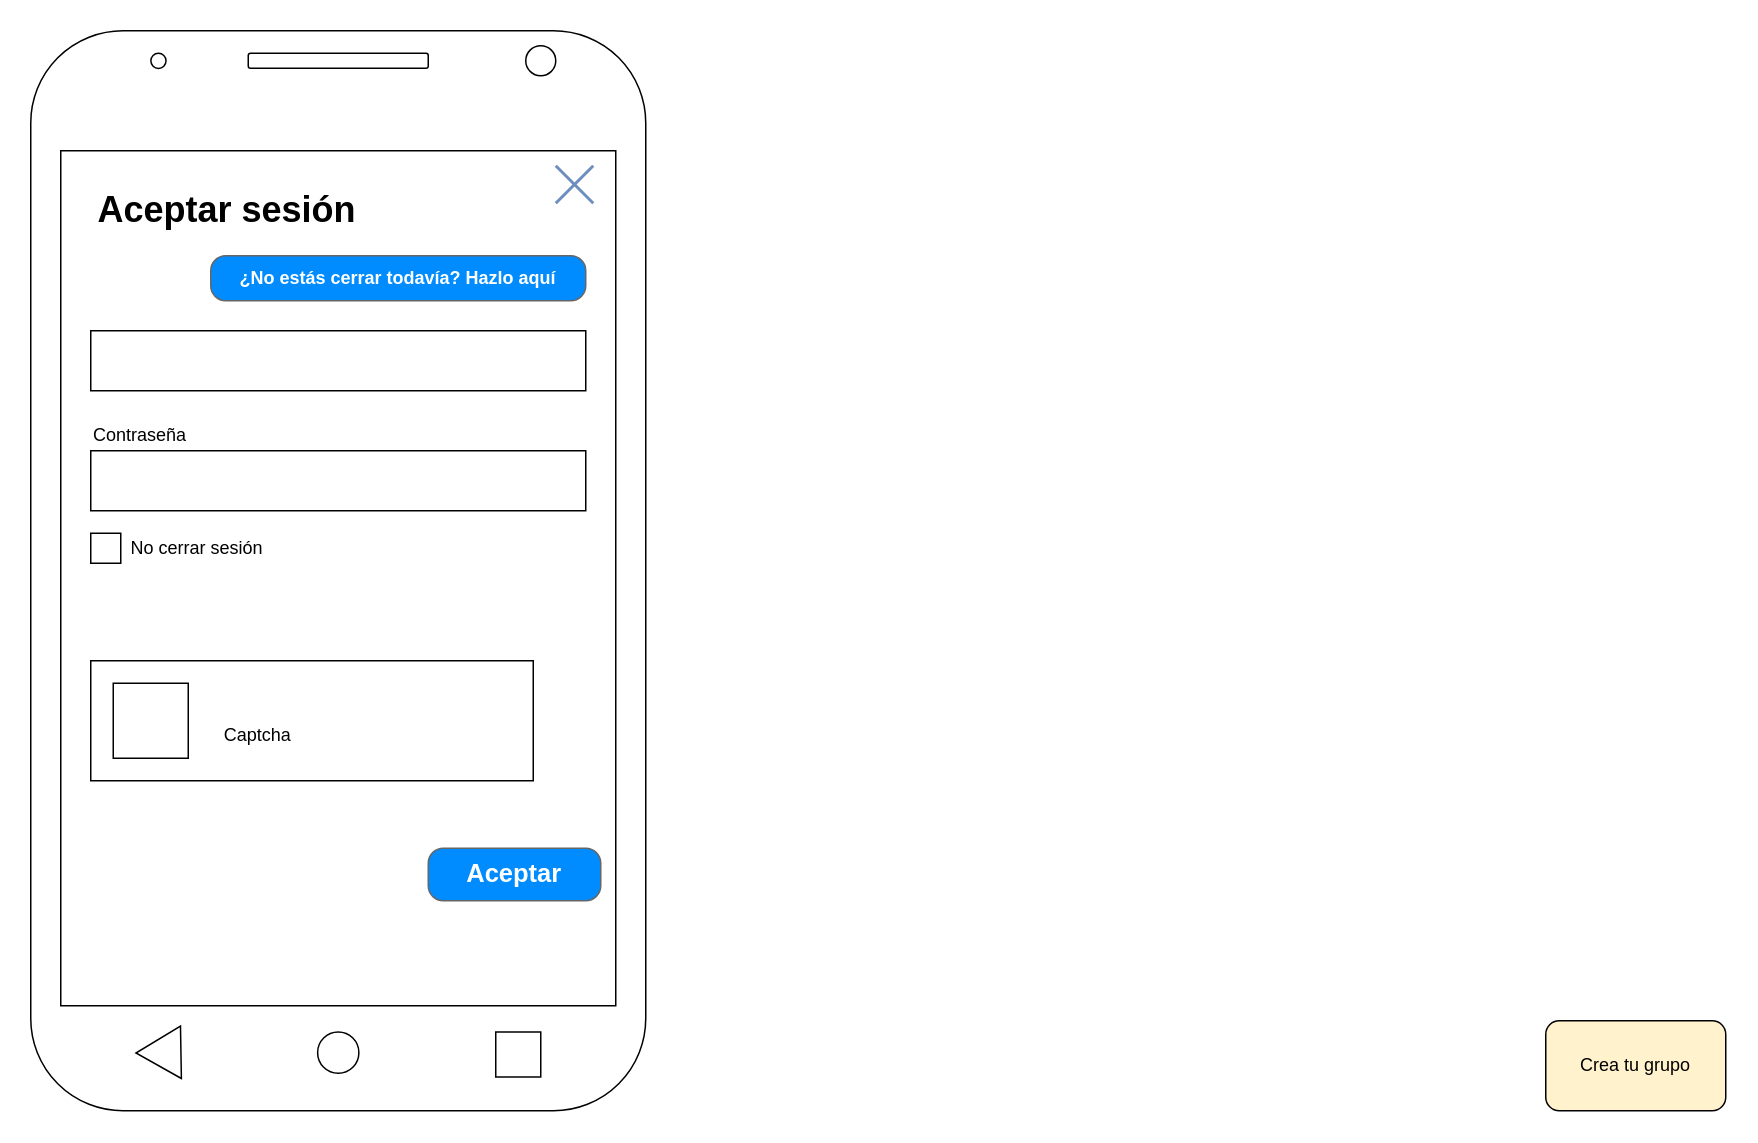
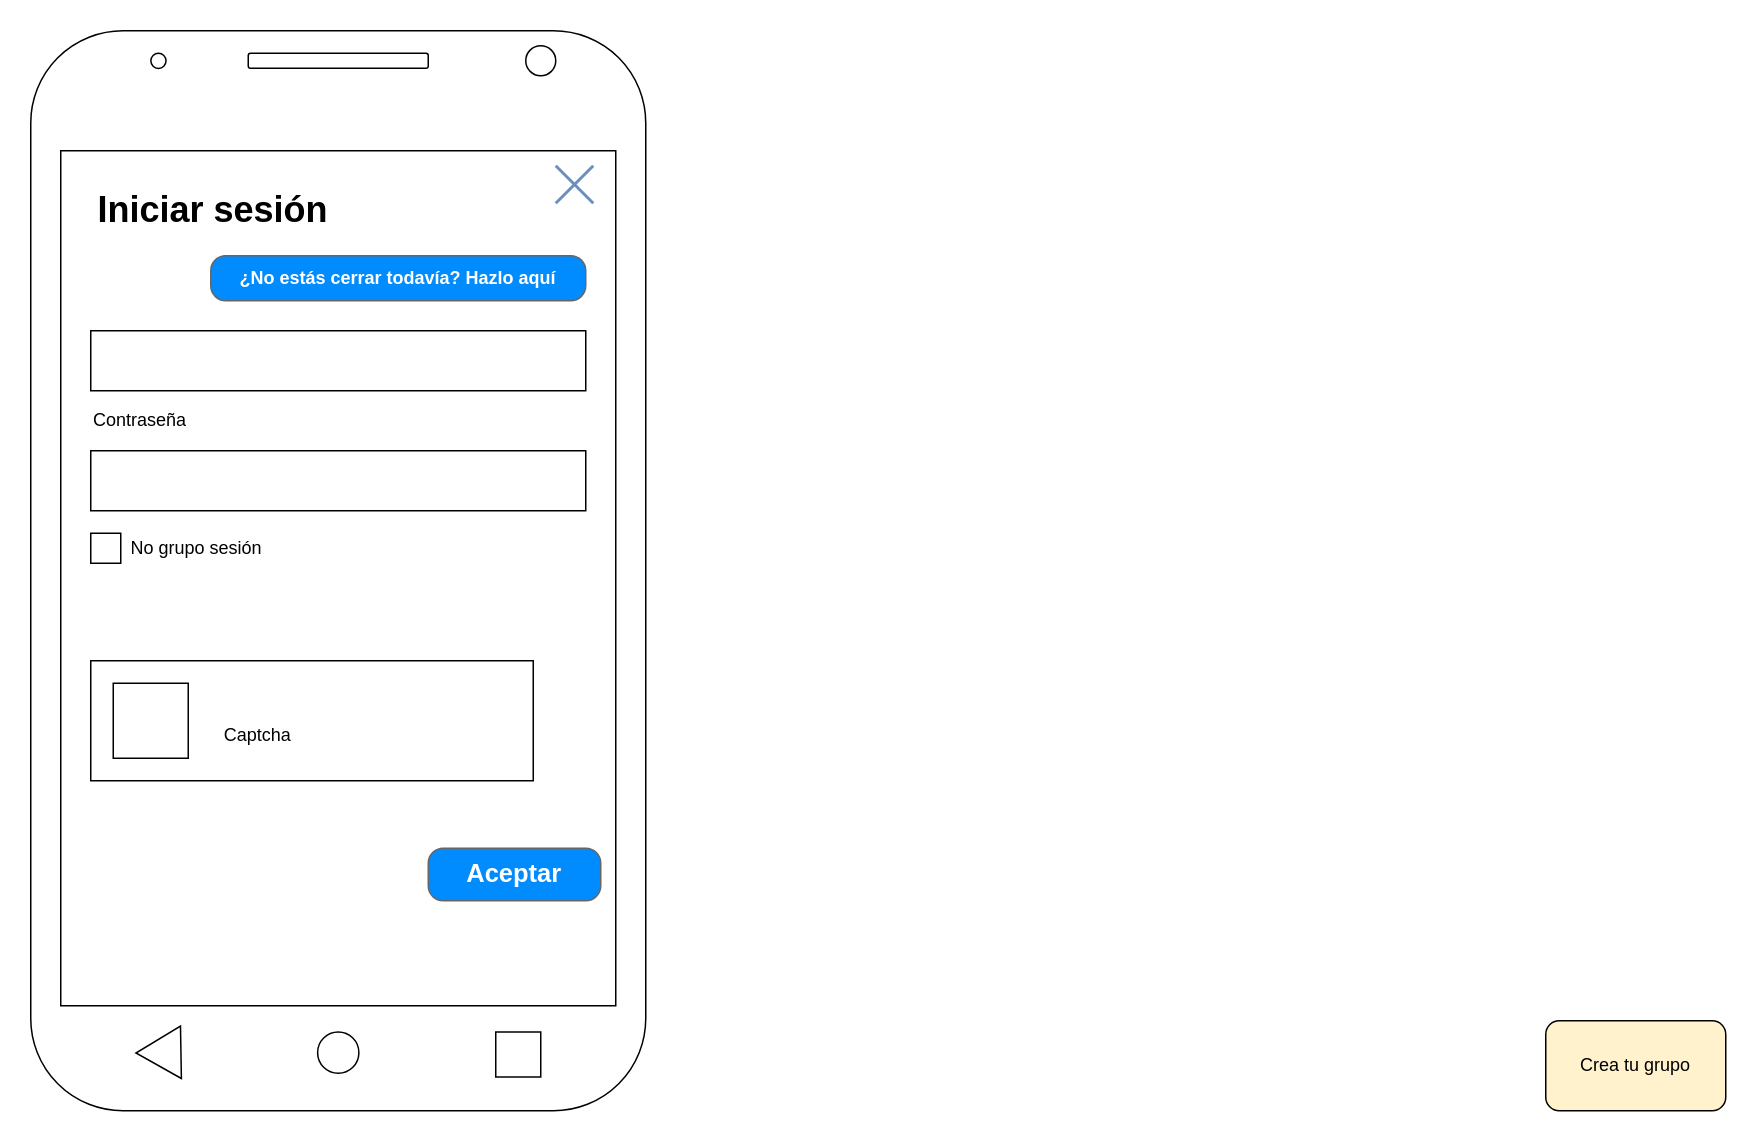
node "Aceptar sesión": label "Aceptar sesión" -> "Iniciar sesión"
node "Contraseña": moved (185, 436) -> (185, 421)
node "No cerrar sesión": label "No cerrar sesión" -> "No grupo sesión"
